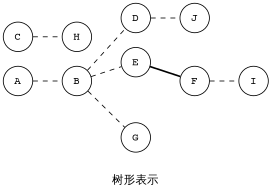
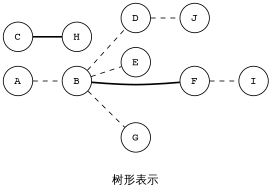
edge "C" -- "H": style dashed -> bold
edge "E" -- "F": now "B" -- "F"
